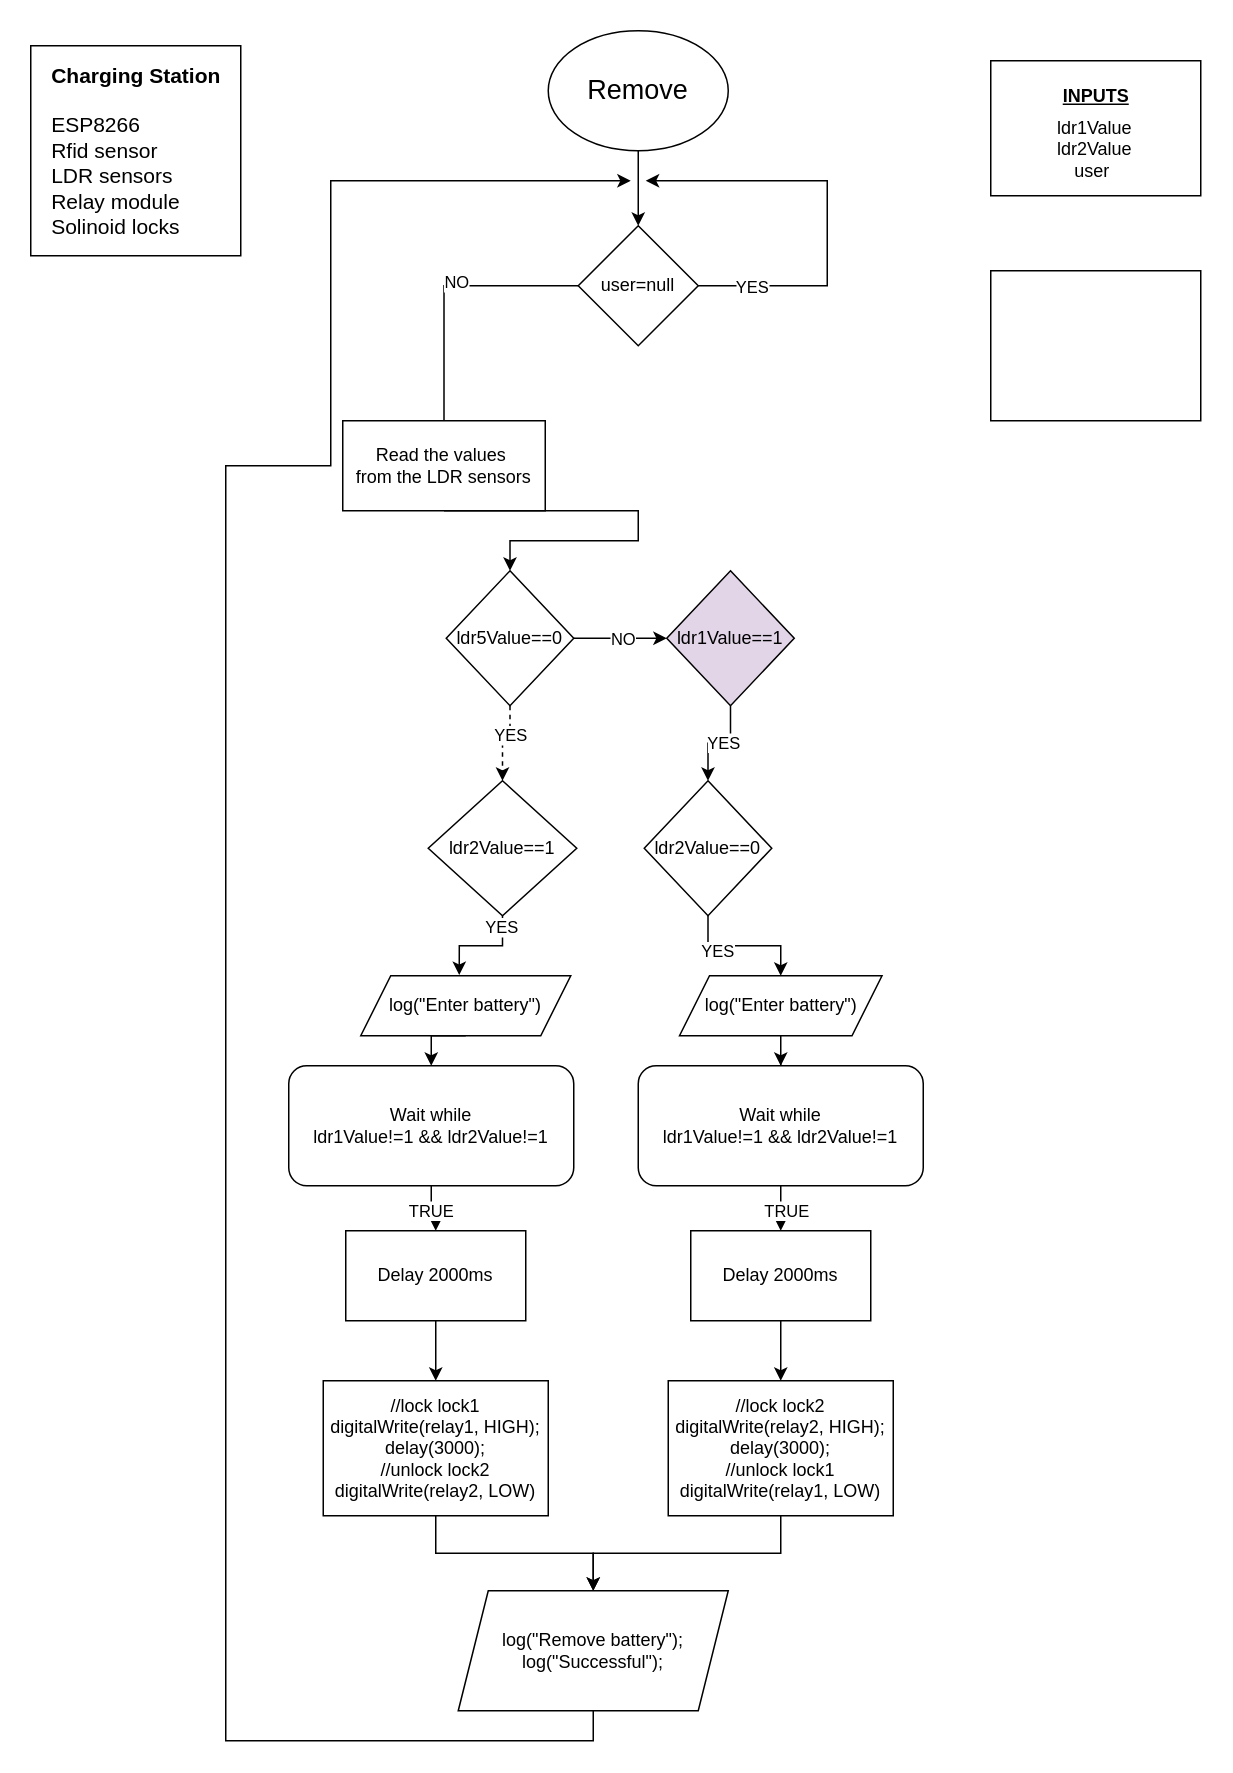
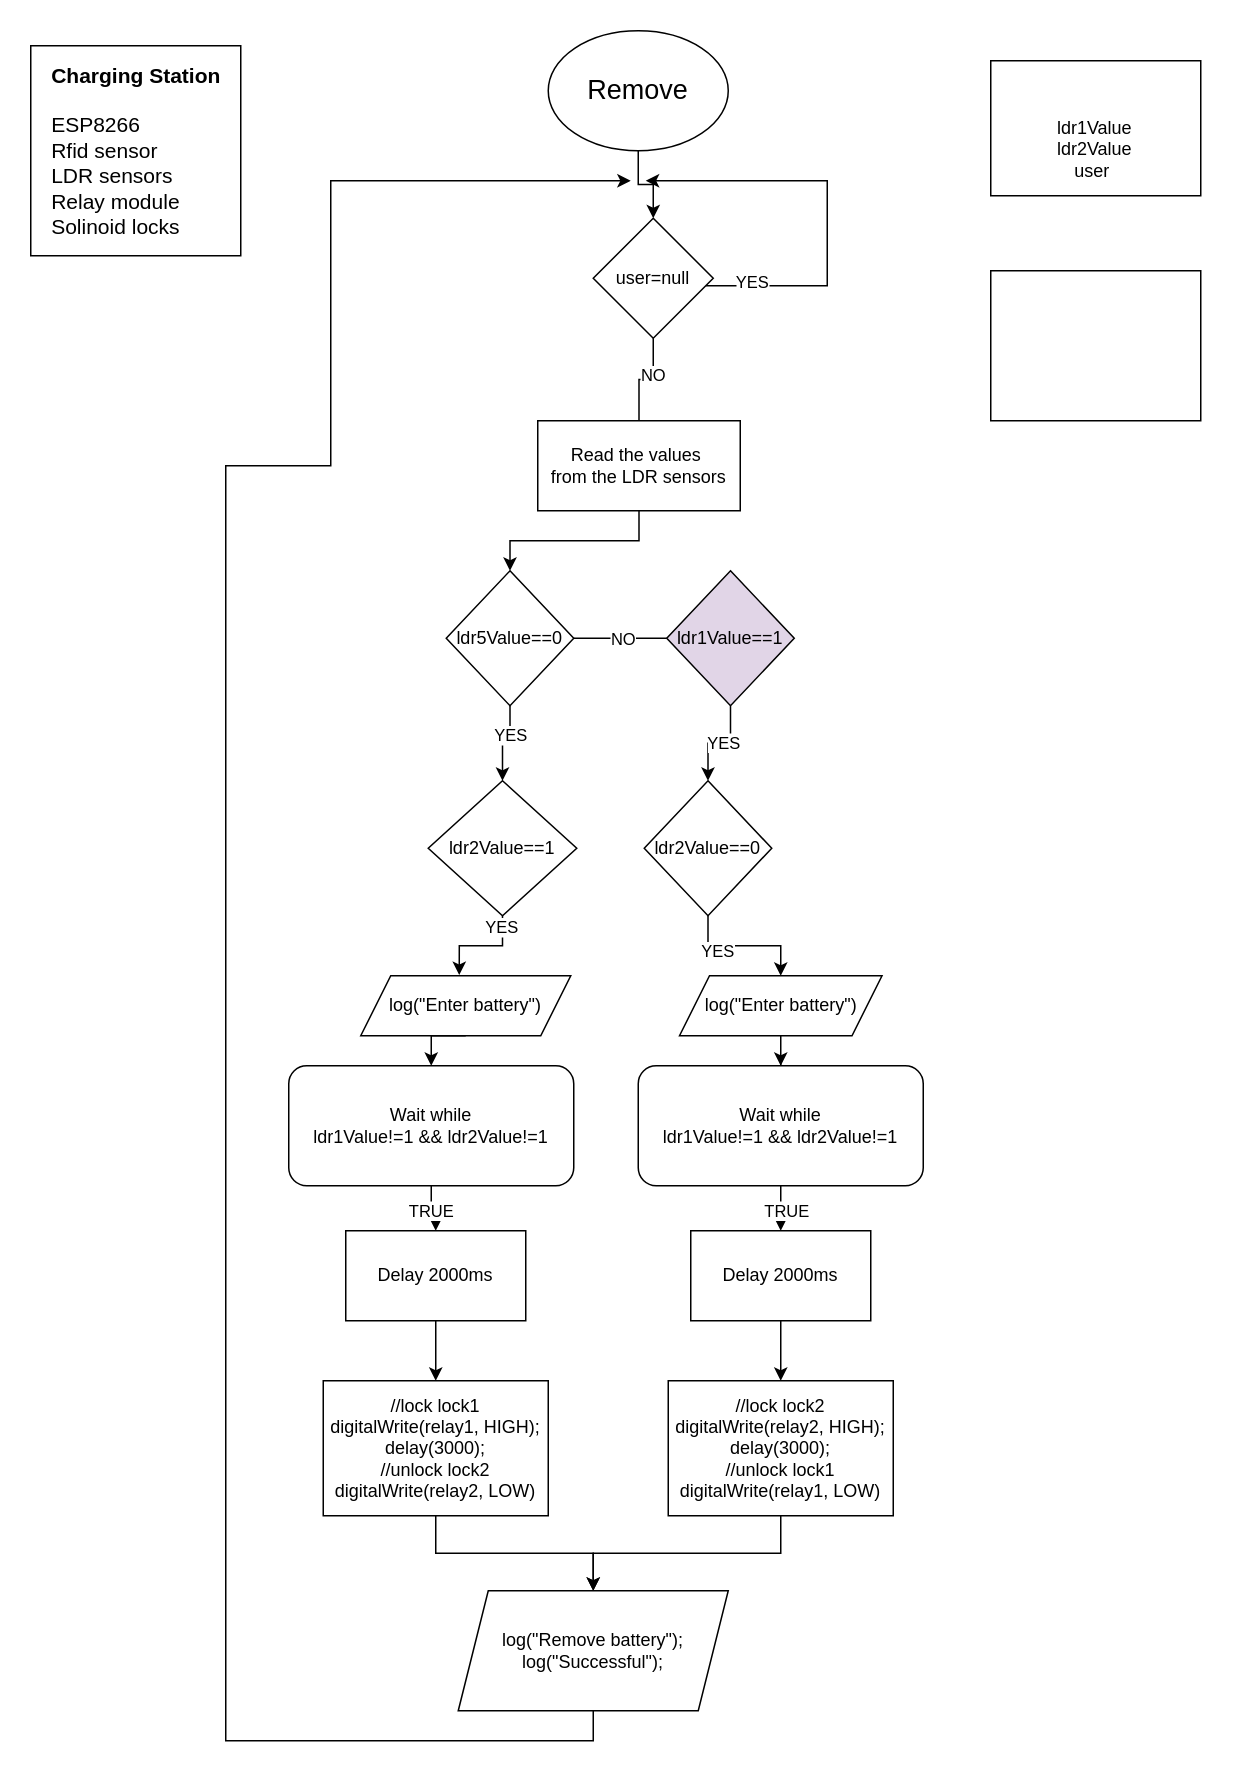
node "INPUTS": removed
node "user=null": moved (638, 286) -> (653, 278)
node "Read the values from the LDR sensors": moved (444, 466) -> (639, 466)
edge "ldr5Value==0" -> "ldr1Value==1": arrowhead classic -> none
edge "ldr5Value==0" -> "ldr2Value==1": style dashed -> solid
